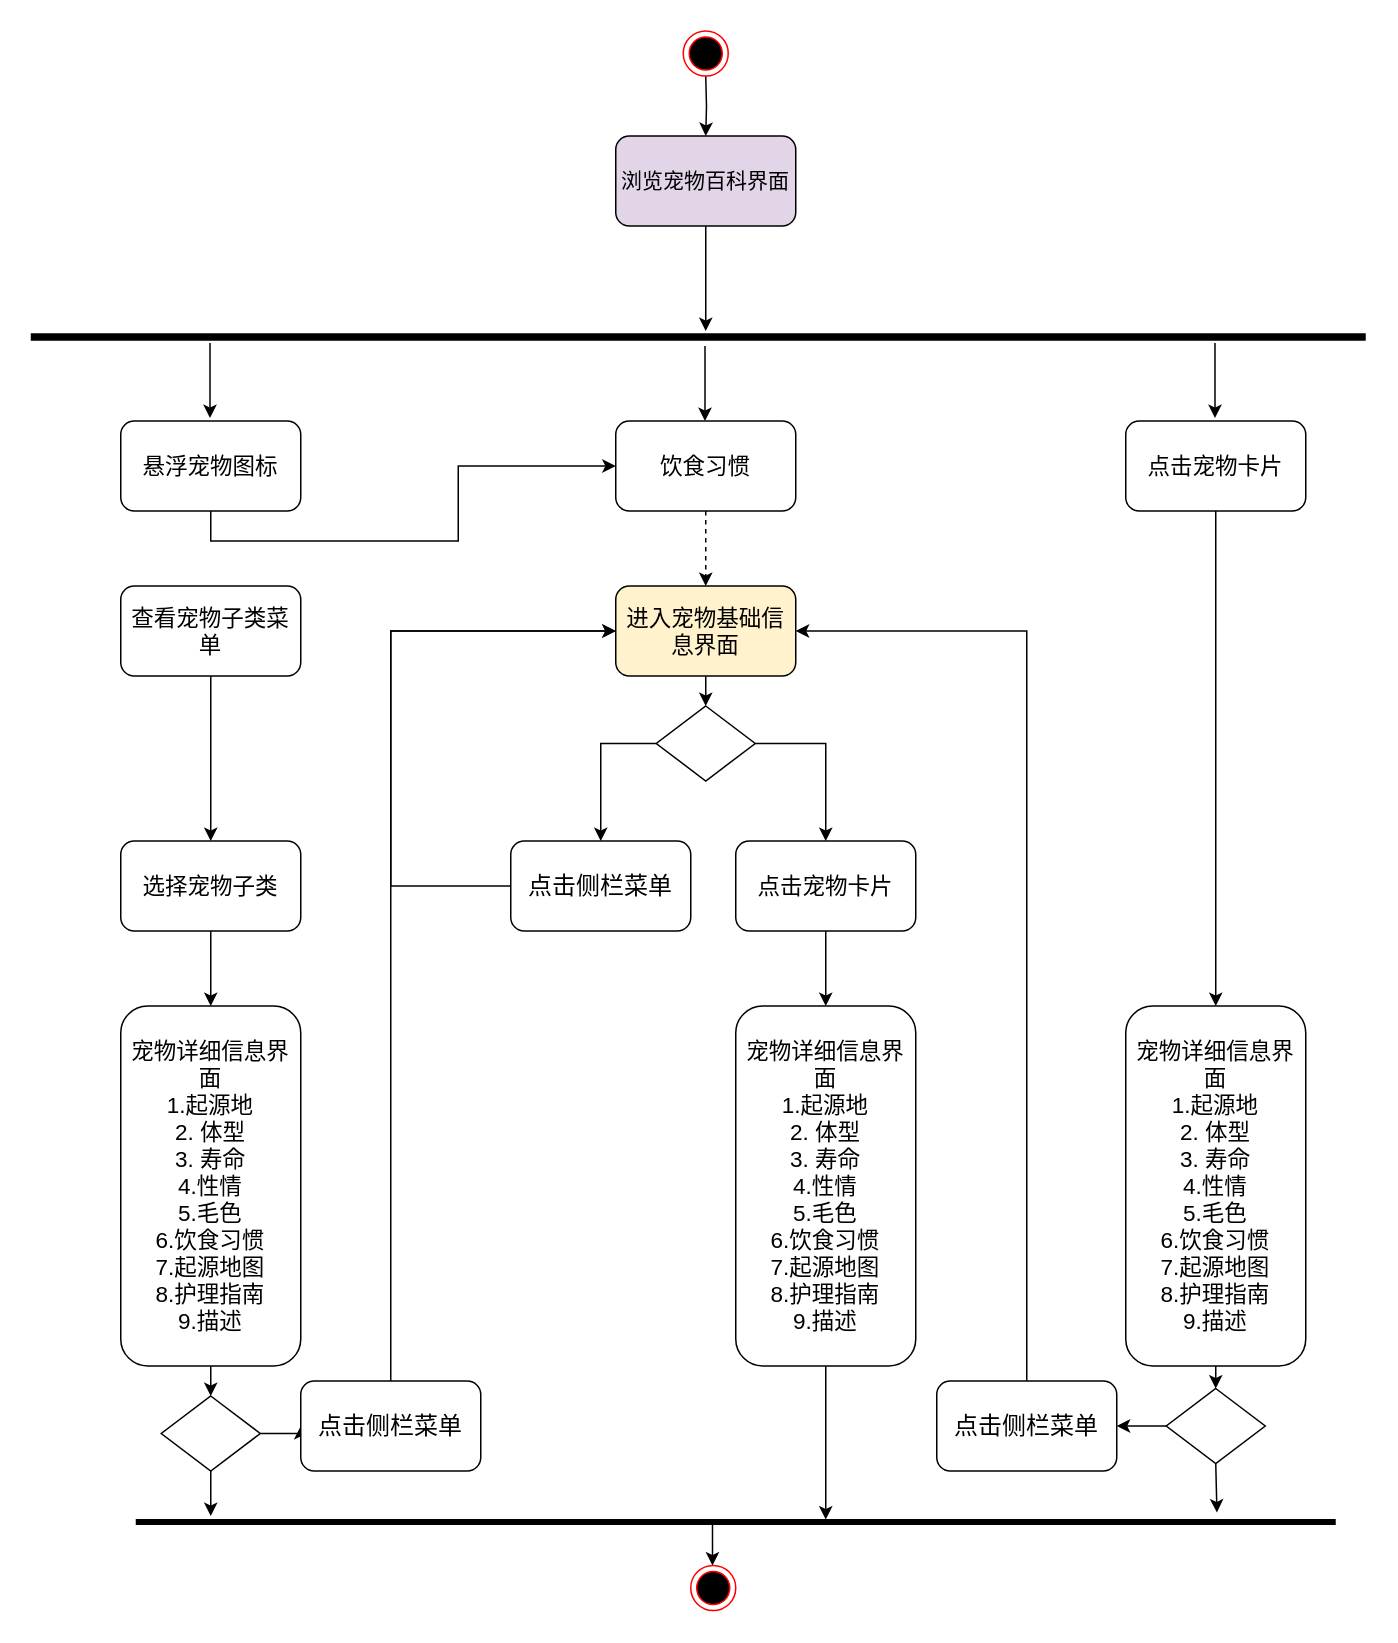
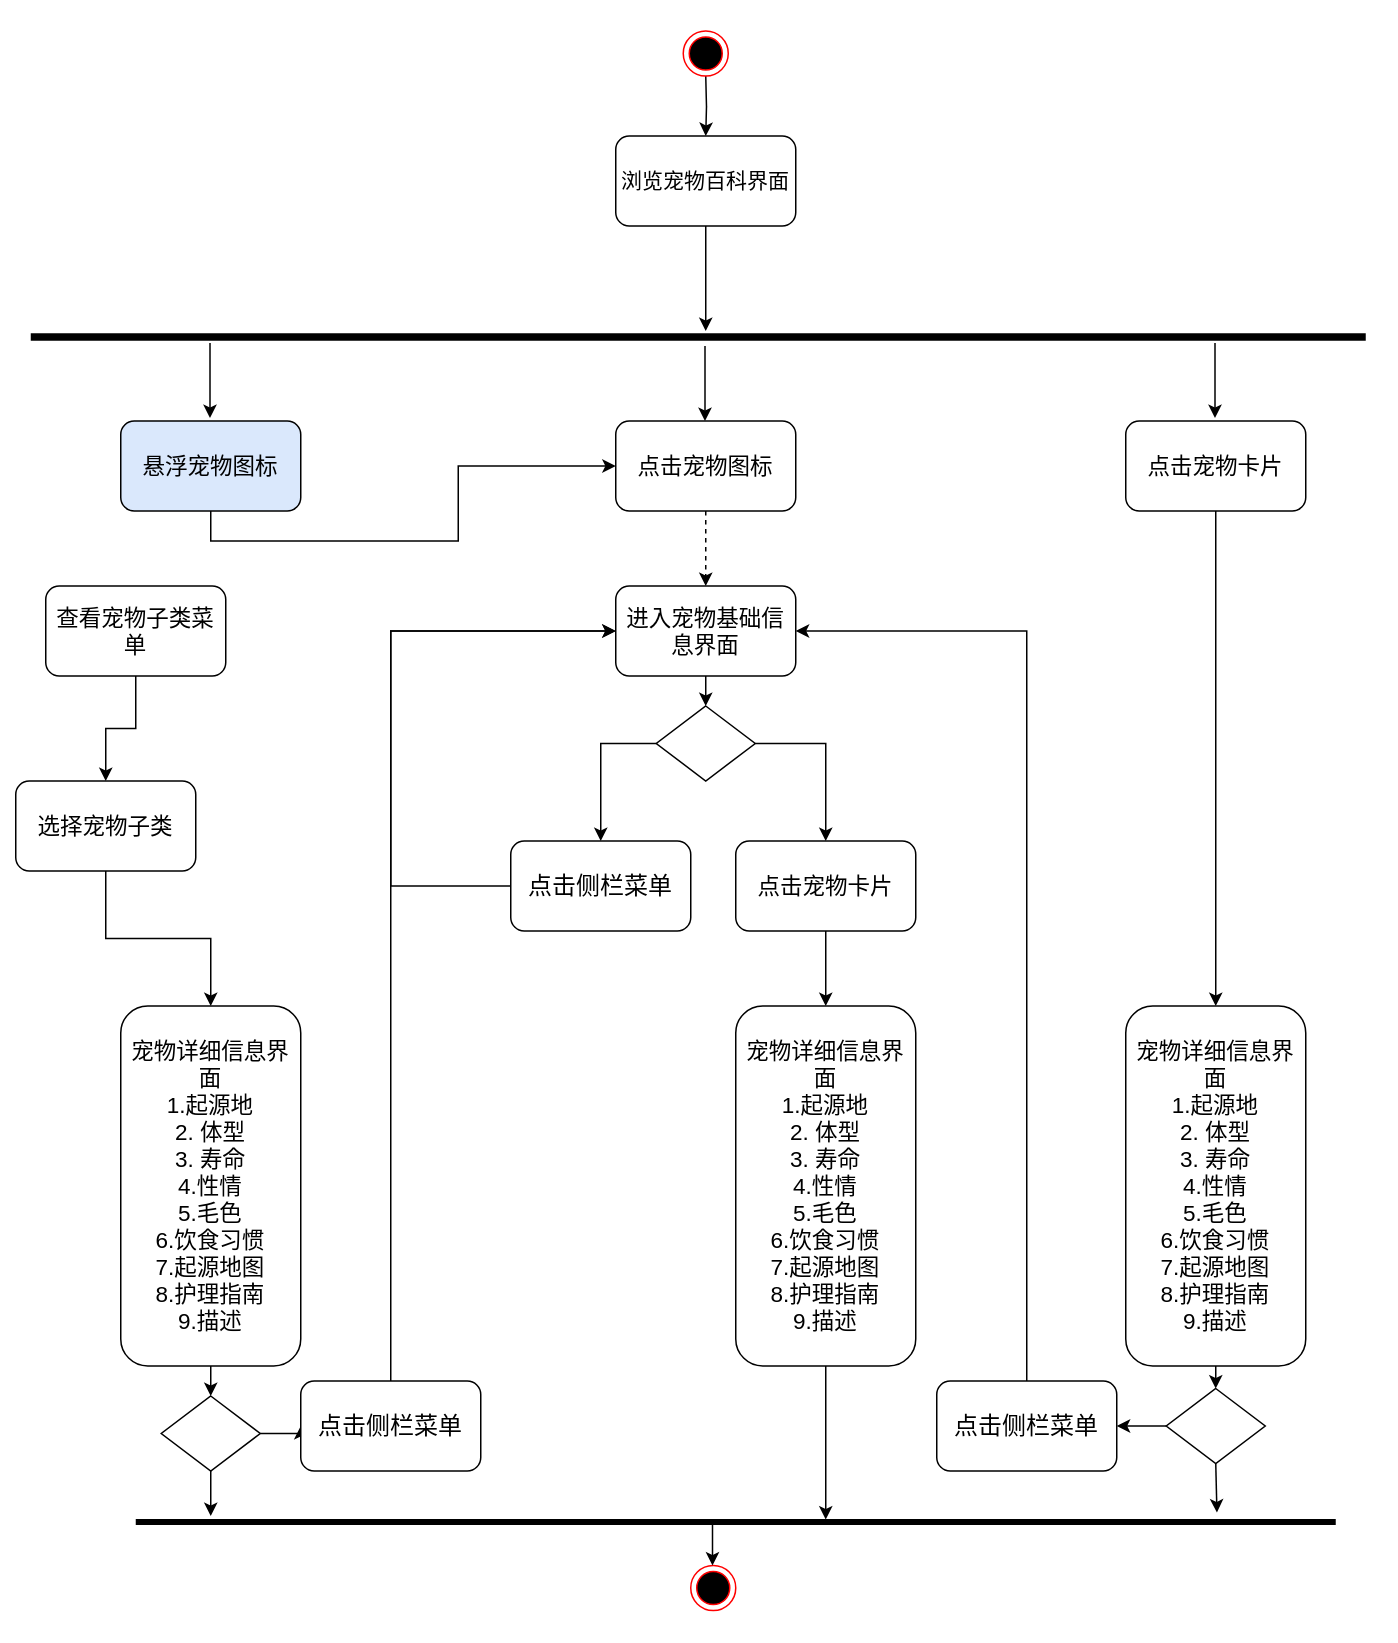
node "浏览宠物百科界面": fillcolor #e1d5e7 -> #ffffff
node "悬浮宠物图标": fillcolor #ffffff -> #dae8fc
node "饮食习惯": label "饮食习惯" -> "点击宠物图标"
node "查看宠物子类菜单": moved (211, 631) -> (136, 631)
node "进入宠物基础信息界面": fillcolor #fff2cc -> #ffffff
node "选择宠物子类": moved (211, 886) -> (106, 826)
